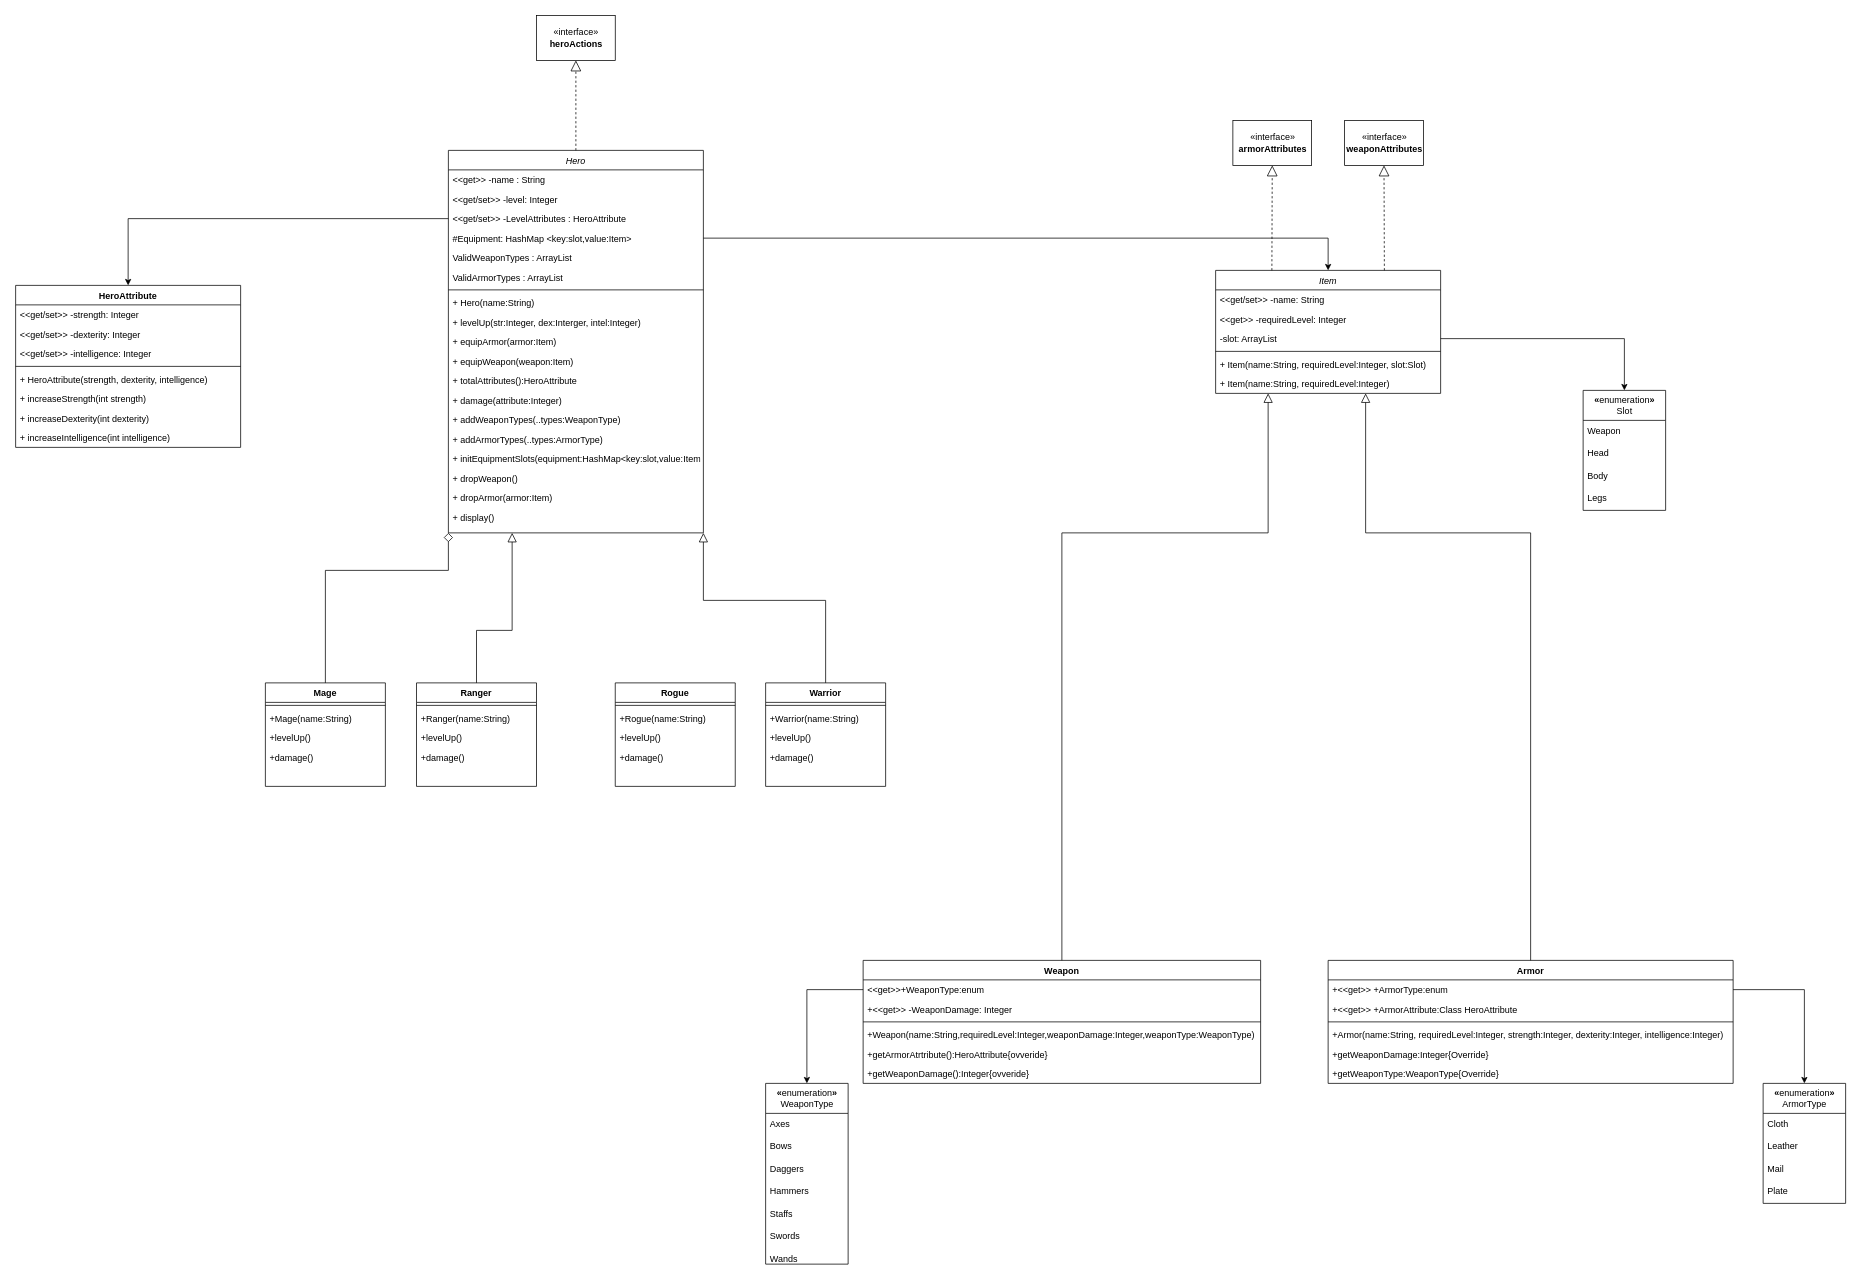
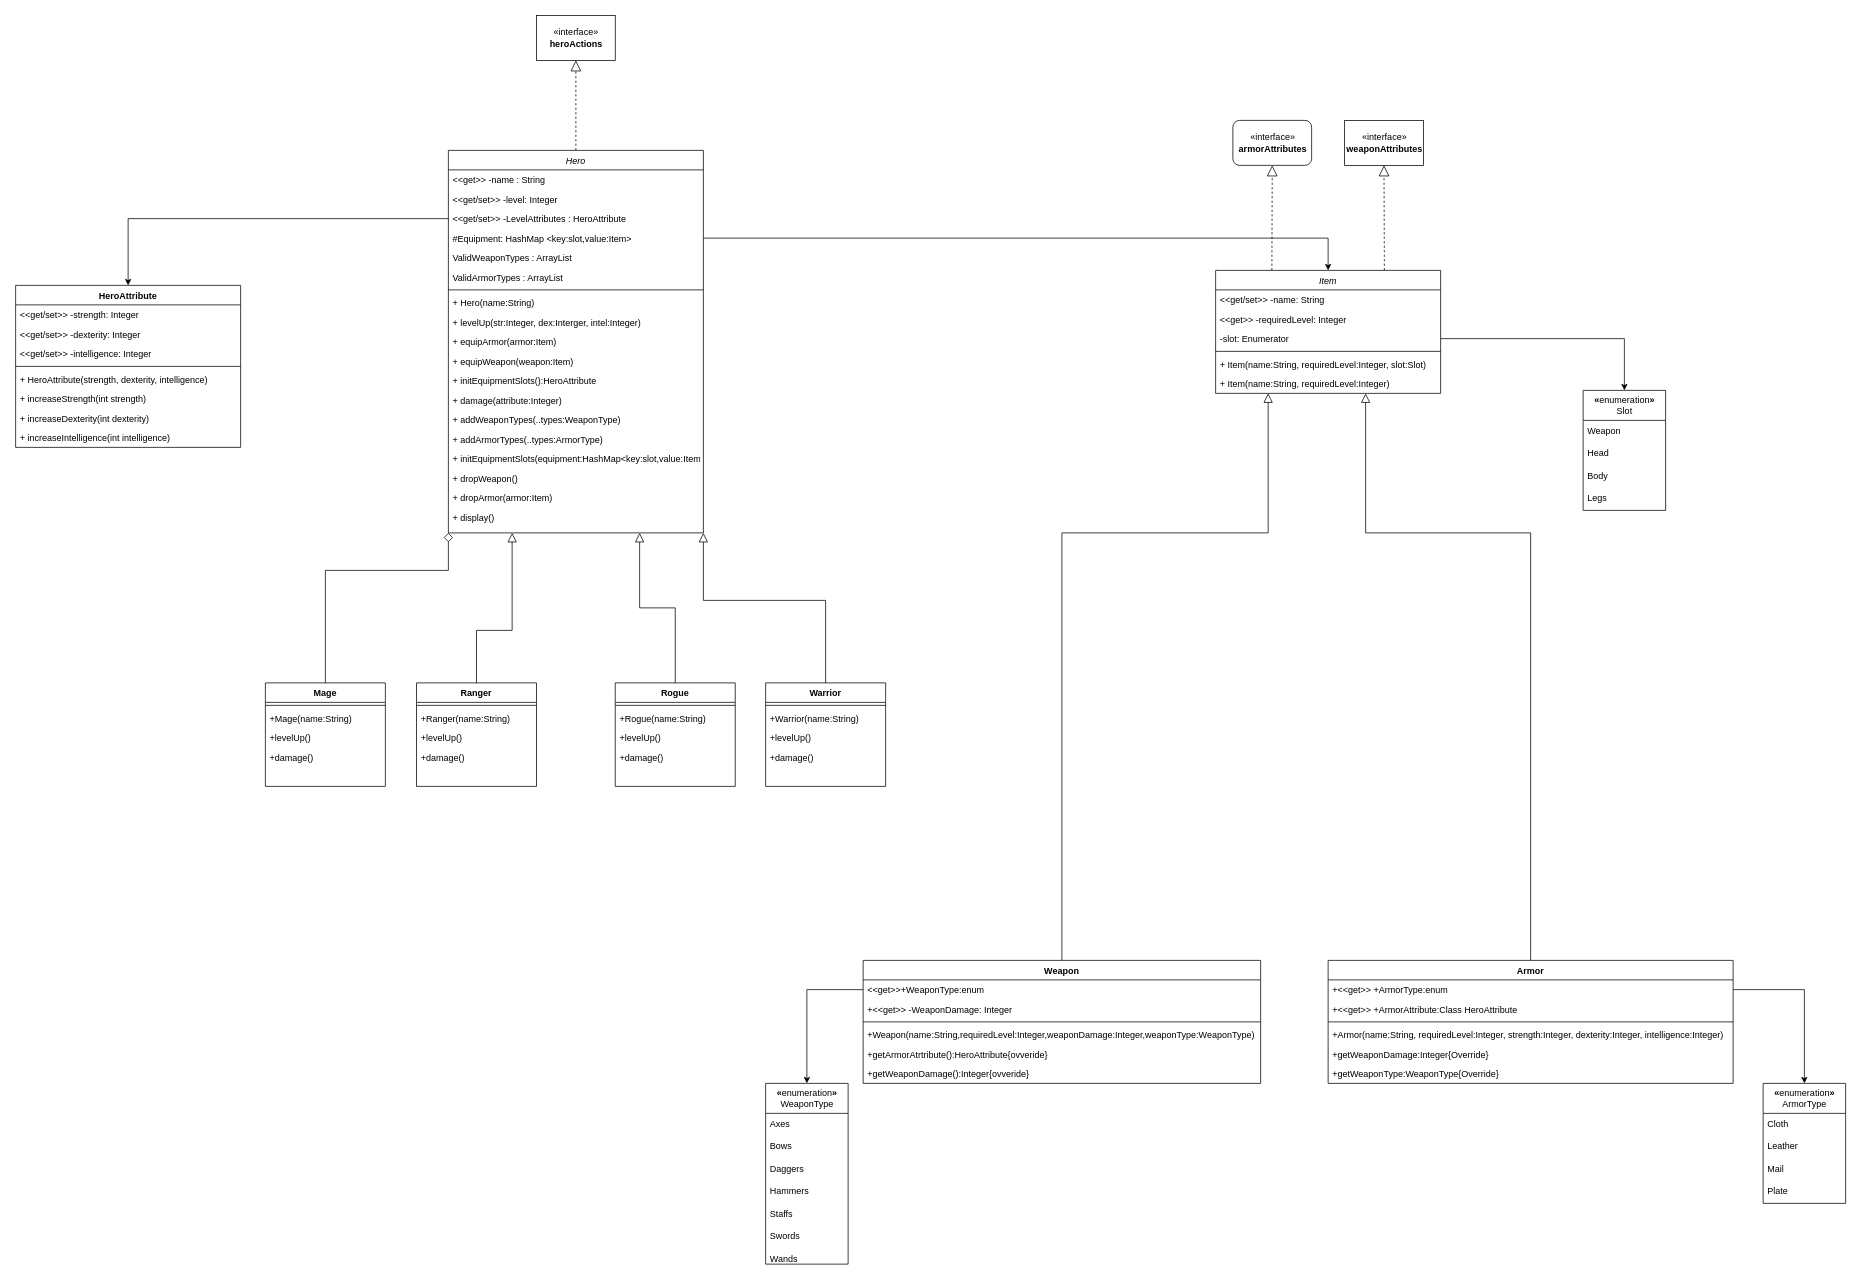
node "«interface» armorAttributes": shape rectangle -> rounded rectangle
node "-slot: ArrayList": label "-slot: ArrayList" -> "-slot: Enumerator"
node "+ totalAttributes():HeroAttribute": label "+ totalAttributes():HeroAttribute" -> "+ initEquipmentSlots():HeroAttribute"
edge "Rogue" -> "Hero": added
